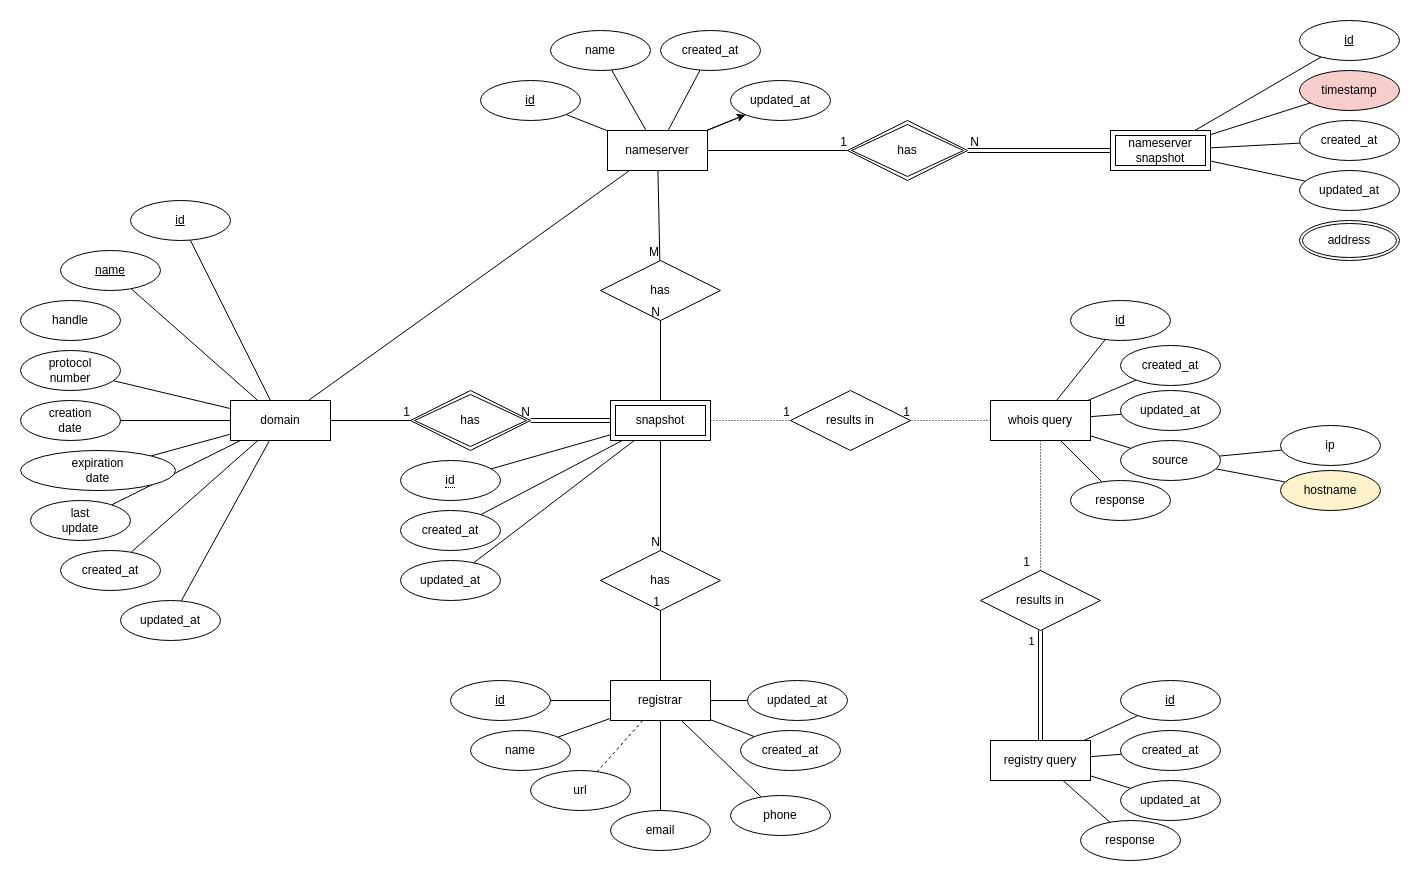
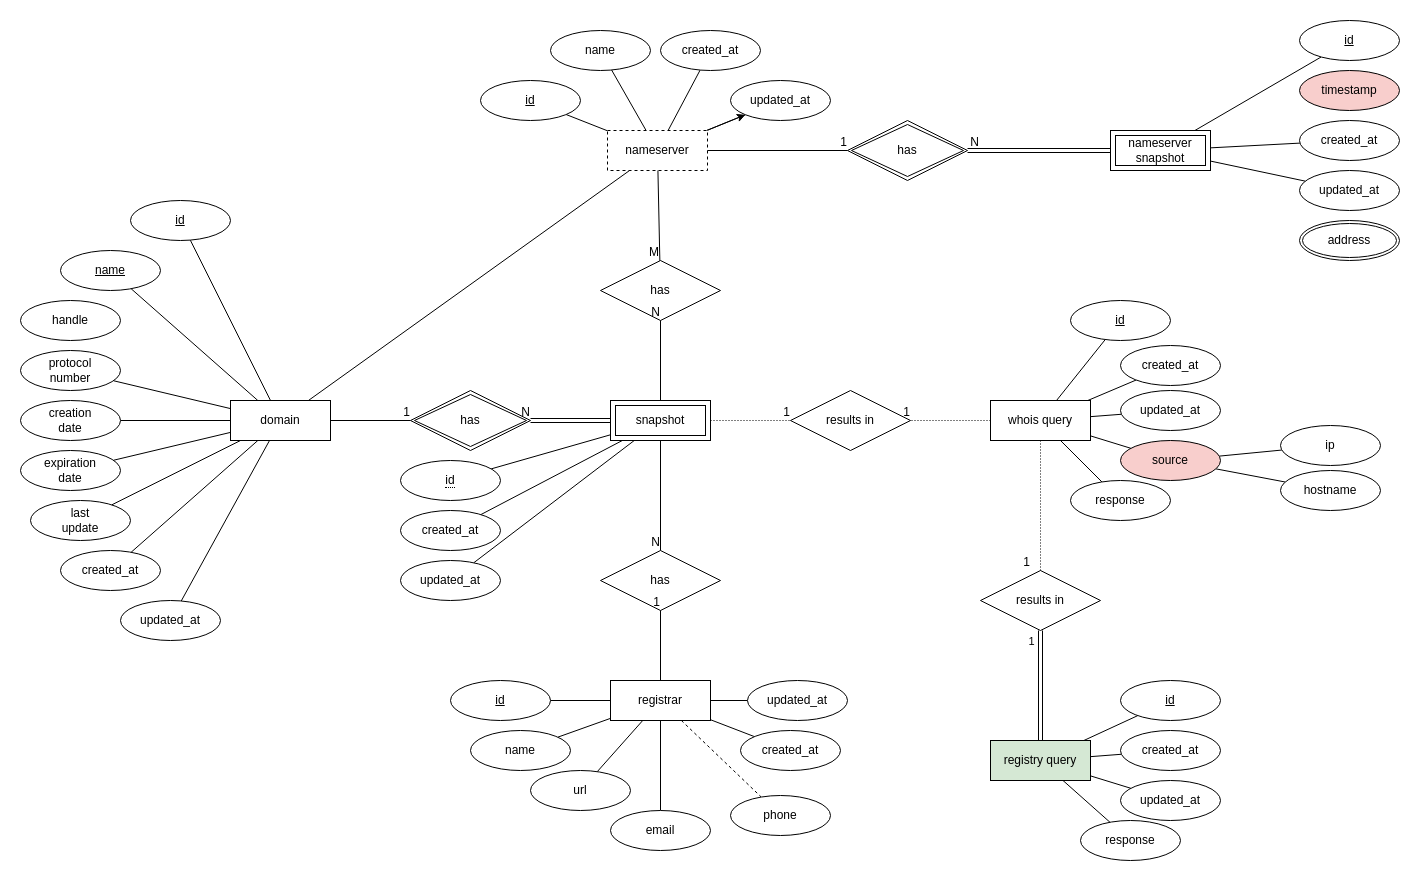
edge "timestamp" -- "nameserver snapshot": removed
node "nameserver": style solid -> dashed
node "source": fillcolor #ffffff -> #f8cecc
node "expiration date": size 155x40 -> 100x40
node "hostname": fillcolor #fff2cc -> #ffffff
edge "registrar" -- "url": style dashed -> solid
edge "registrar" -- "phone": style solid -> dashed
node "registry query": fillcolor #ffffff -> #d5e8d4
